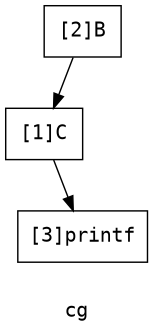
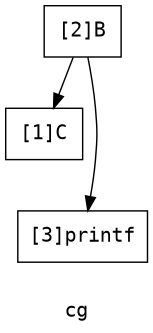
edge "[1]C" -> "[3]printf": now "[2]B" -> "[3]printf"
